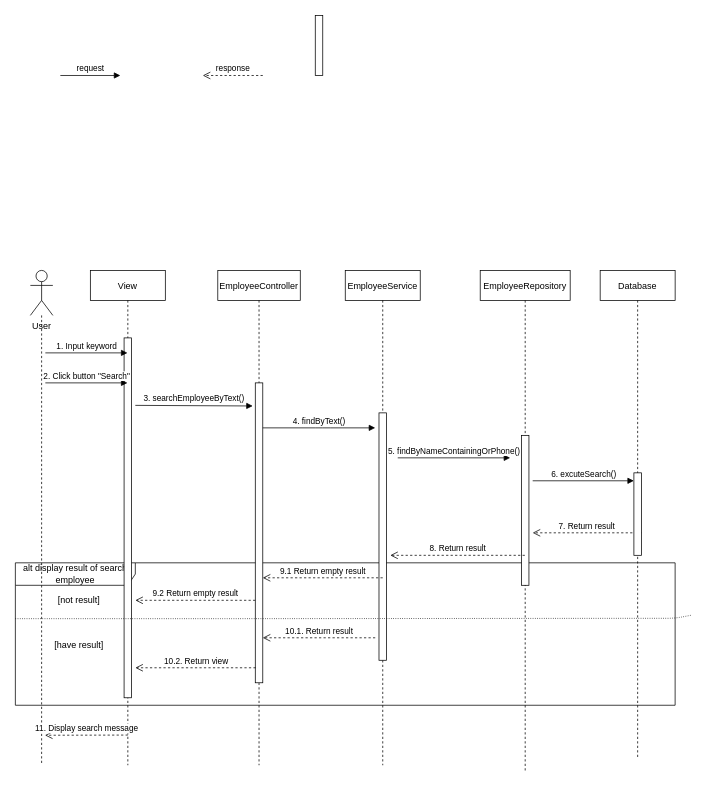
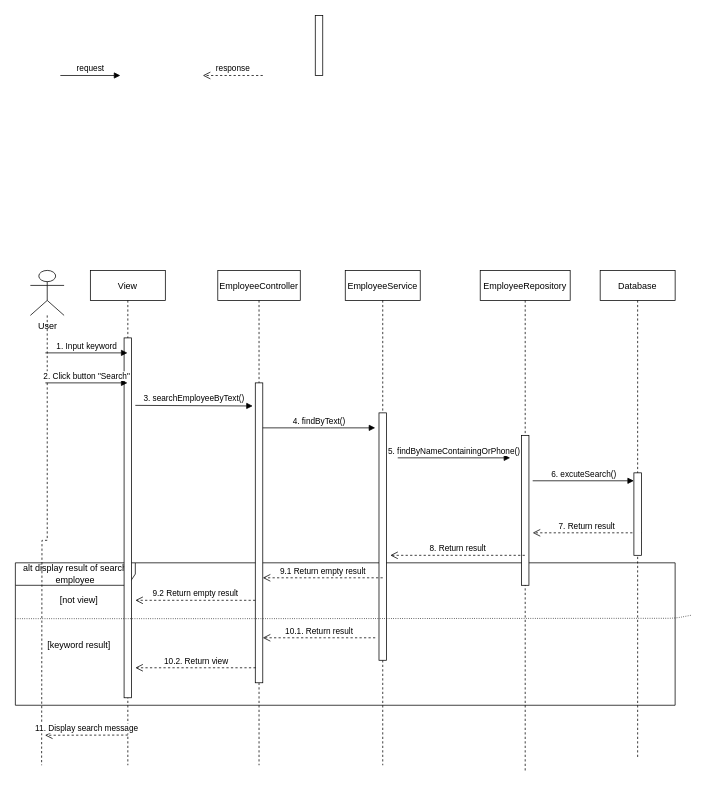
node "User": size 23x45 -> 34x45
node "[not result]": label "[not result]" -> "[not view]"
node "[have result]": label "[have result]" -> "[keyword result]"
